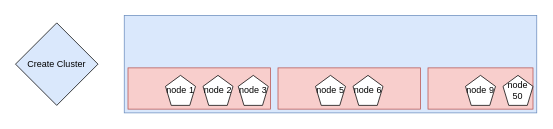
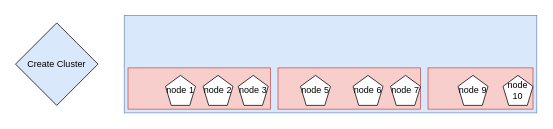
node "node 5": moved (330, 90) -> (315, 90)
node "node 7": added
node "node 9": moved (480, 90) -> (473, 90)
node "node 50": label "node 50" -> "node 10"
